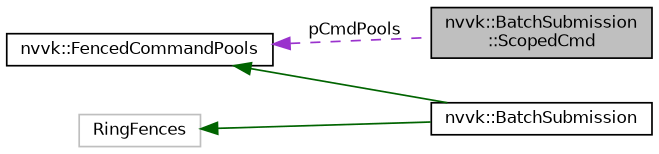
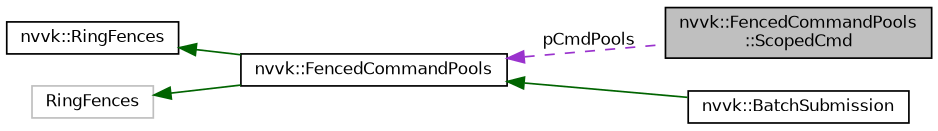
node "nvvk::BatchSubmission ::ScopedCmd": label "nvvk::BatchSubmission ::ScopedCmd" -> "nvvk::FencedCommandPools ::ScopedCmd"
node "nvvk::RingFences": added
edge "nvvk::BatchSubmission" -> "RingFences": now "nvvk::FencedCommandPools" -> "RingFences"
